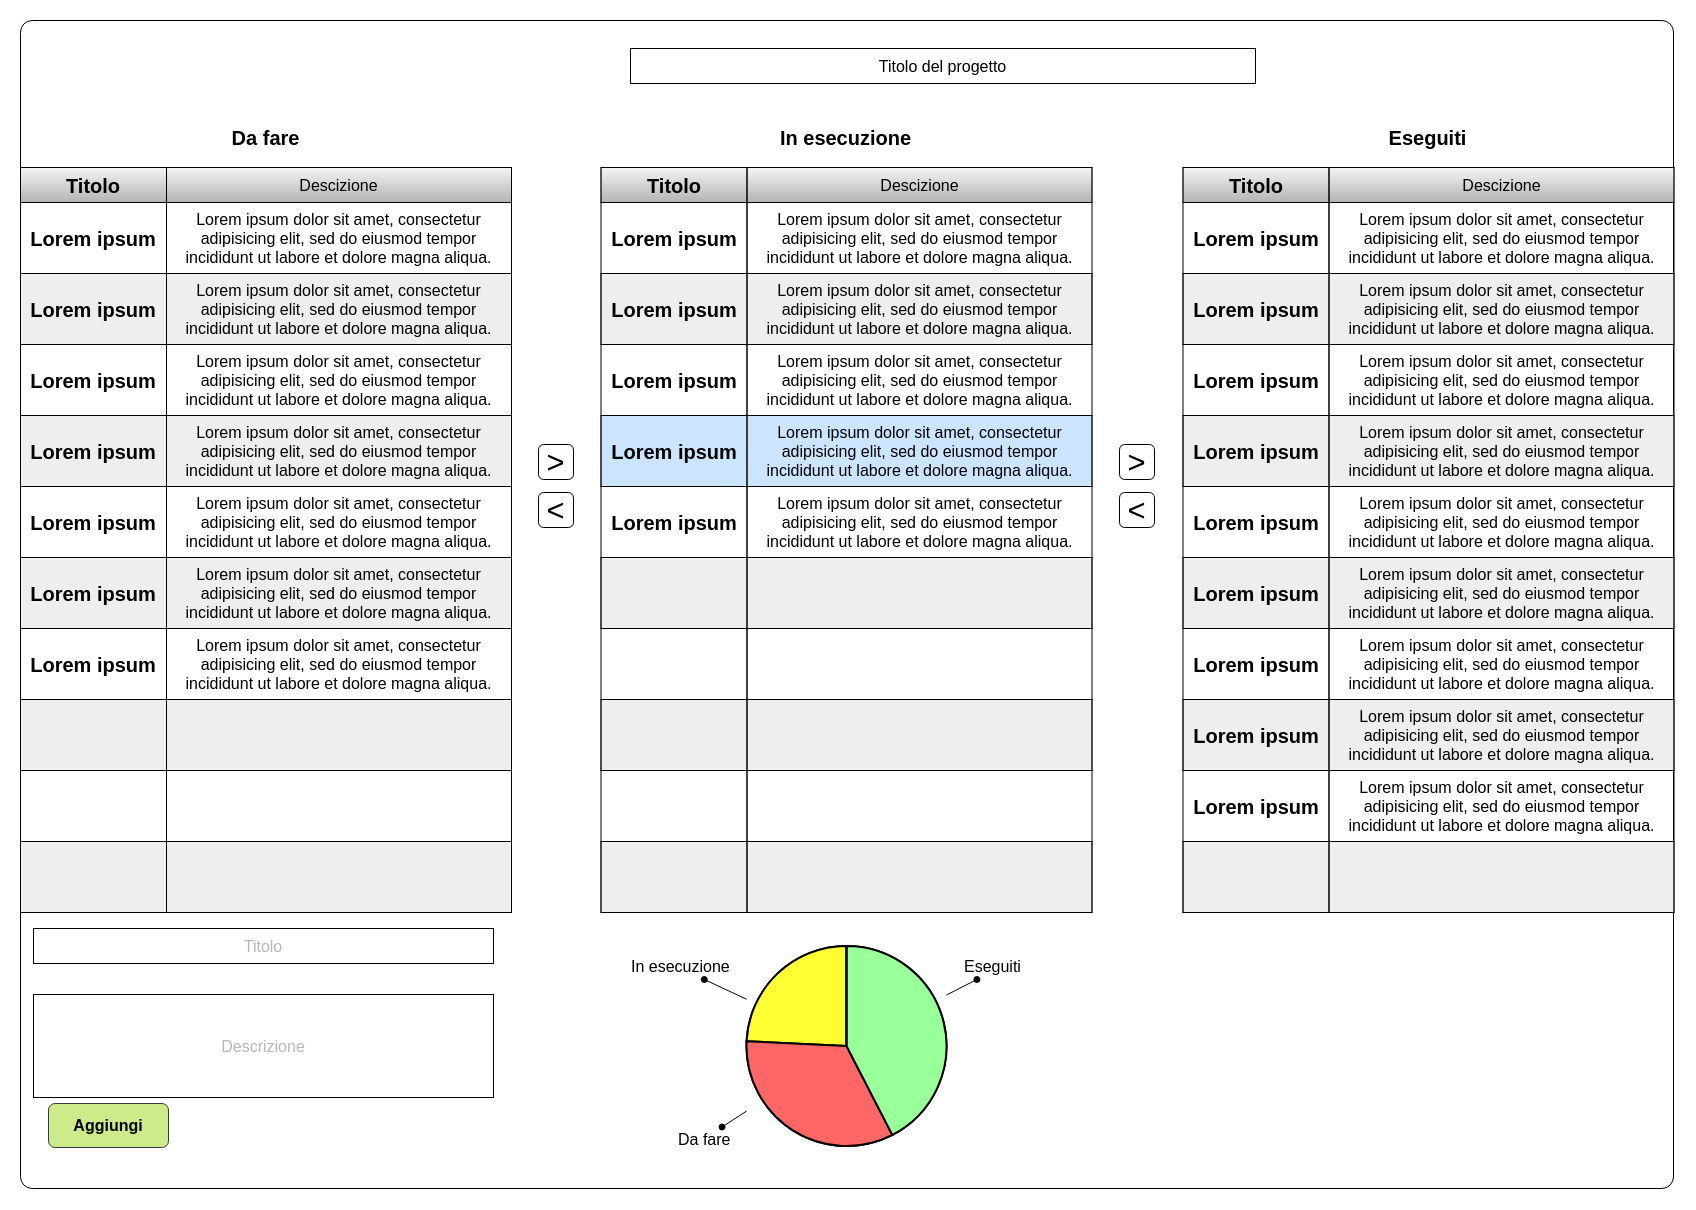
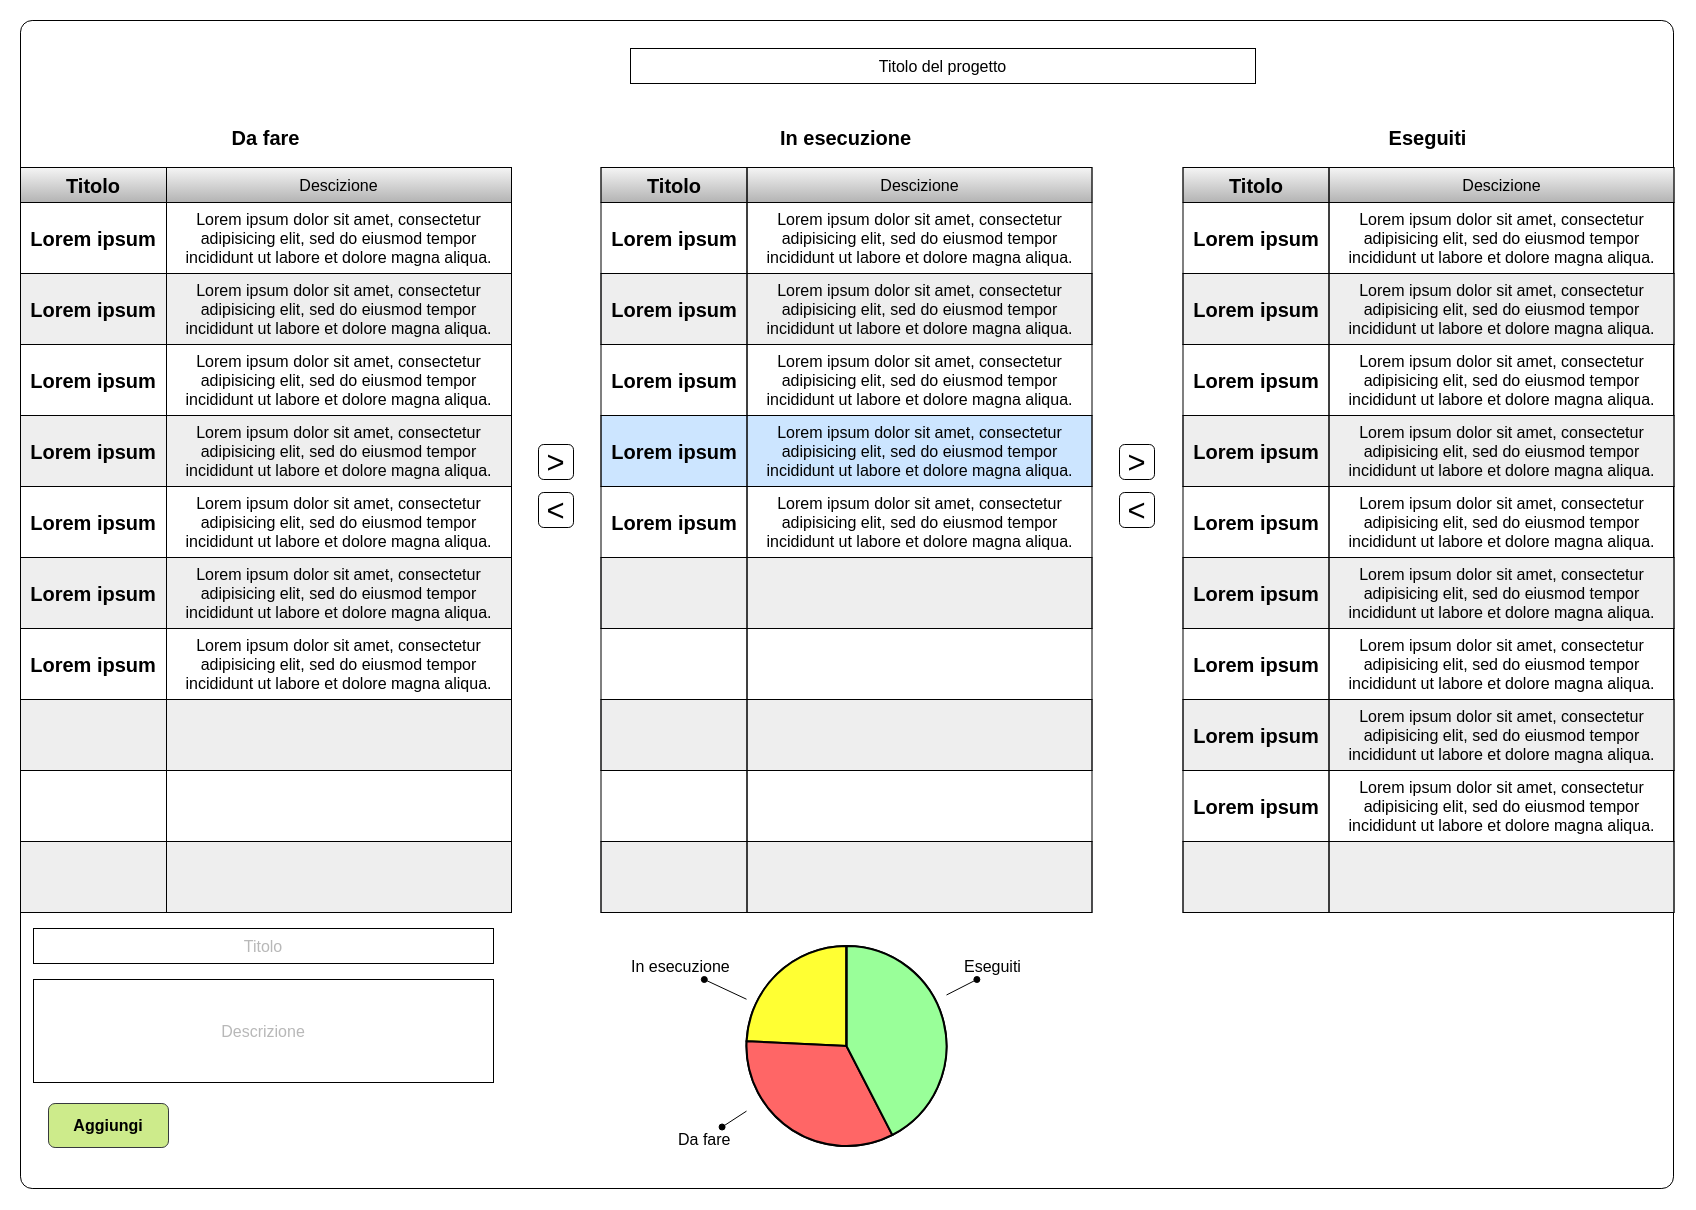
node "Descrizione": moved (264, 1046) -> (264, 1031)
